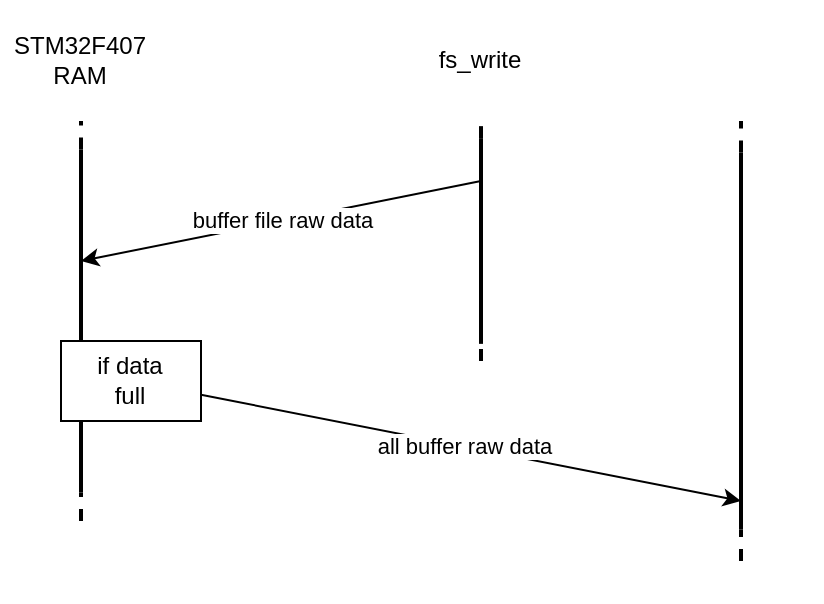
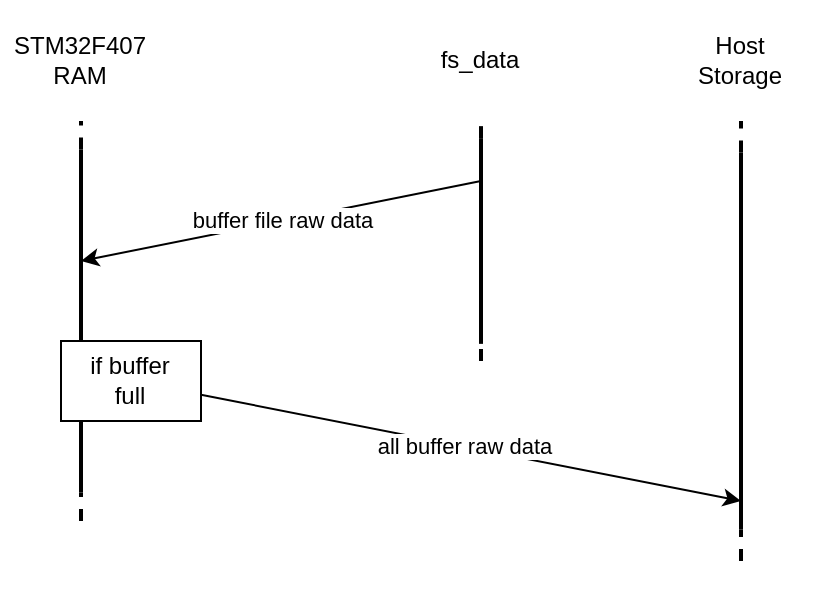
node "fs_write": label "fs_write" -> "fs_data"
node "Host Storage": added
node "if data full": label "if data full" -> "if buffer full"
